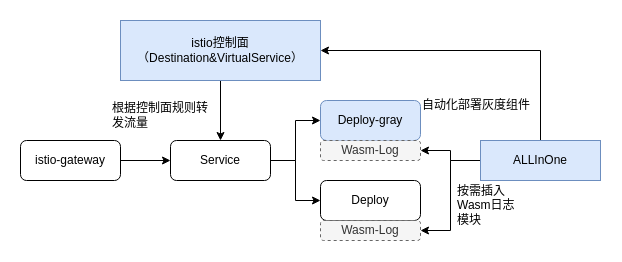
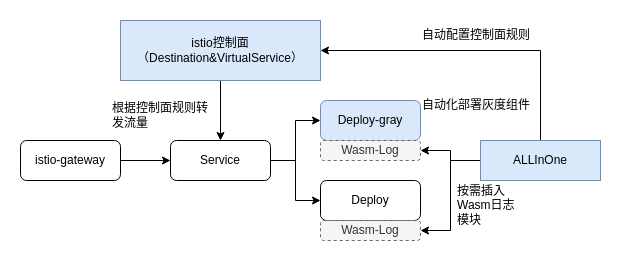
node "自动配置控制面规则": added
